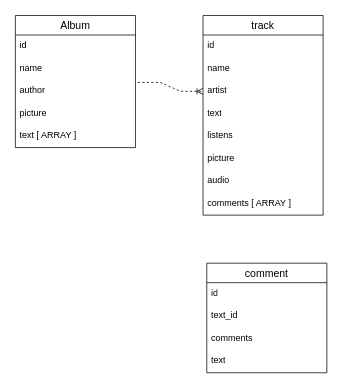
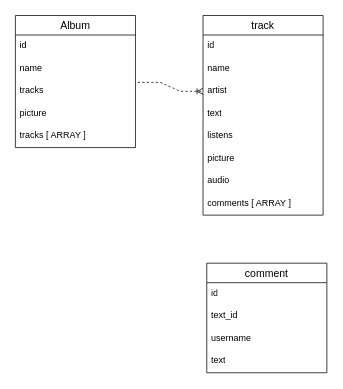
node "author": label "author" -> "tracks"
node "text [ ARRAY ]": label "text [ ARRAY ]" -> "tracks [ ARRAY ]"
node "comments": label "comments" -> "username"
